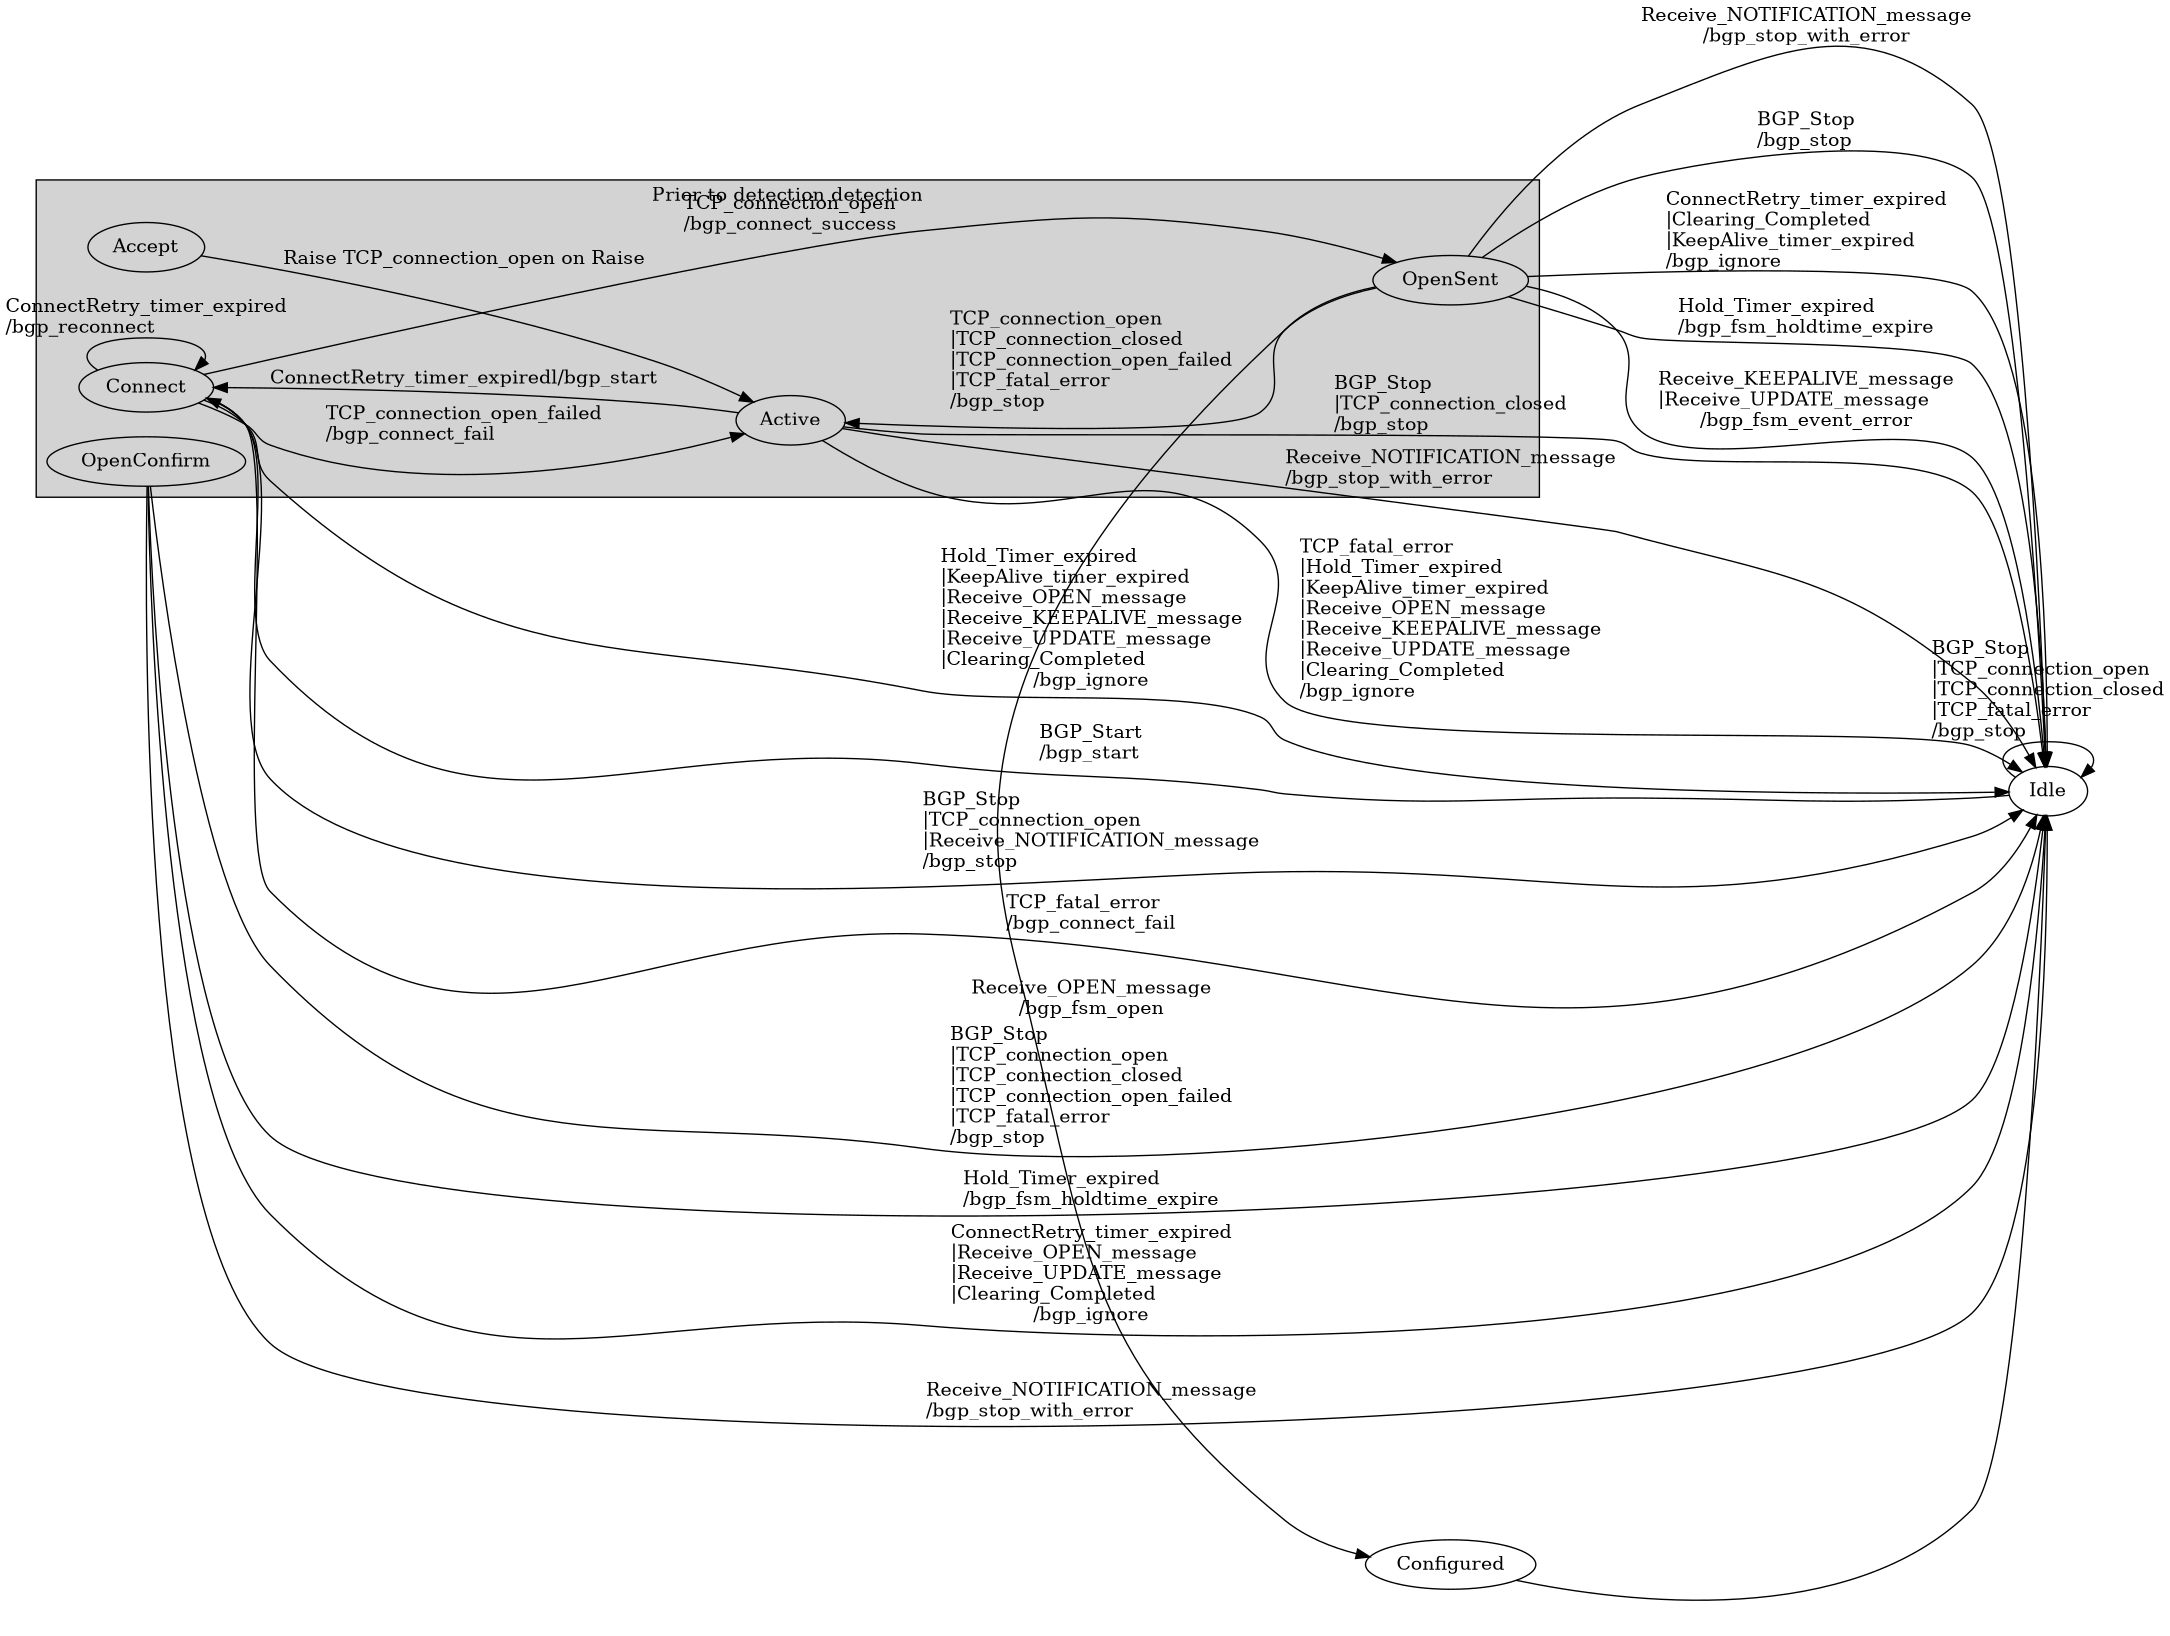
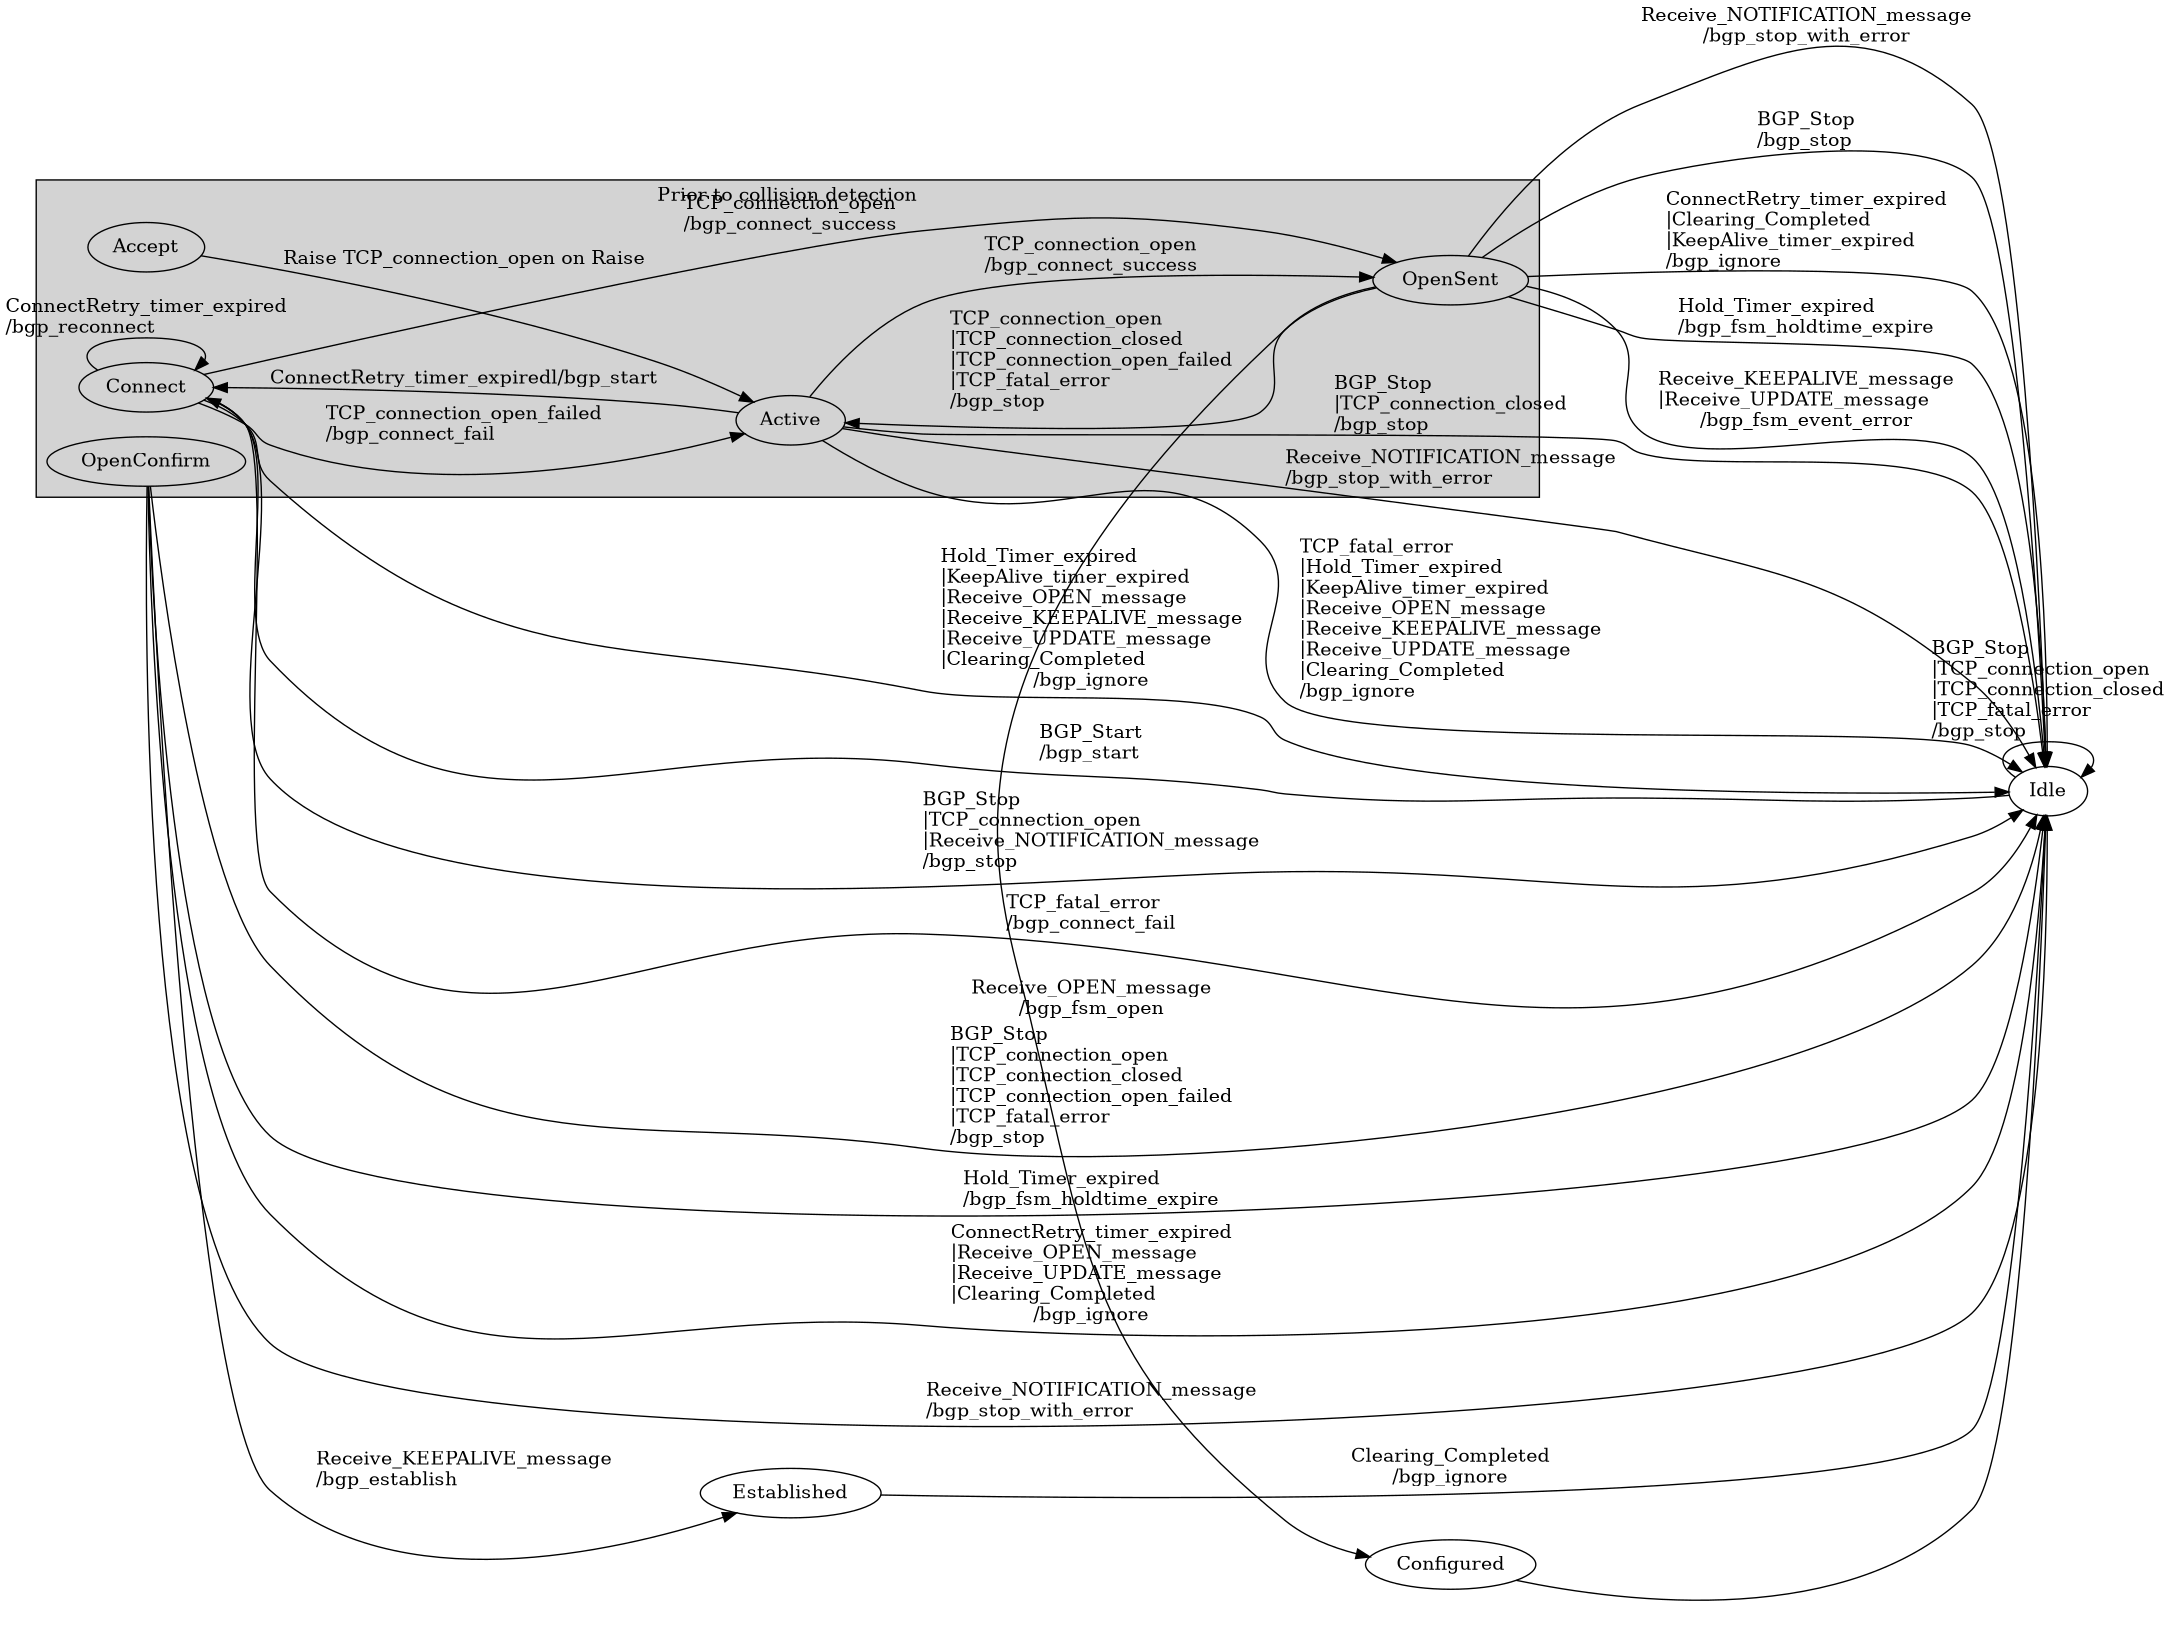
cluster "Prior to detection detection": label "Prior to detection detection" -> "Prior to collision detection"
edge "Active" -> "OpenSent": added, label "TCP_connection_open /bgp_connect_success"
node "Established": added
